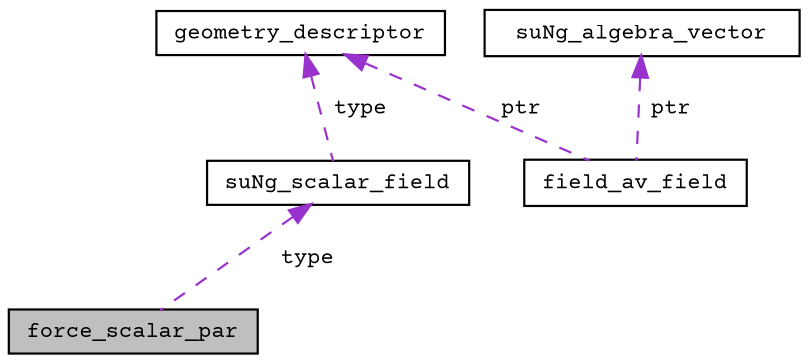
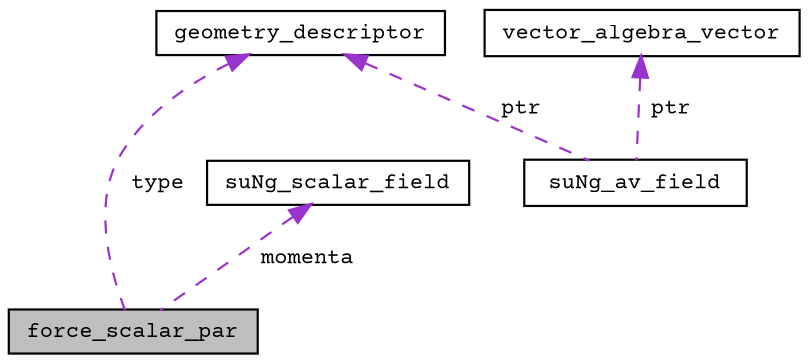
node "suNg_algebra_vector": label "suNg_algebra_vector" -> "vector_algebra_vector"
edge "suNg_scalar_field" -> "geometry_descriptor": now "force_scalar_par" -> "geometry_descriptor"
node "field_av_field": label "field_av_field" -> "suNg_av_field"
edge "force_scalar_par" -> "suNg_scalar_field": label " type" -> " momenta"
